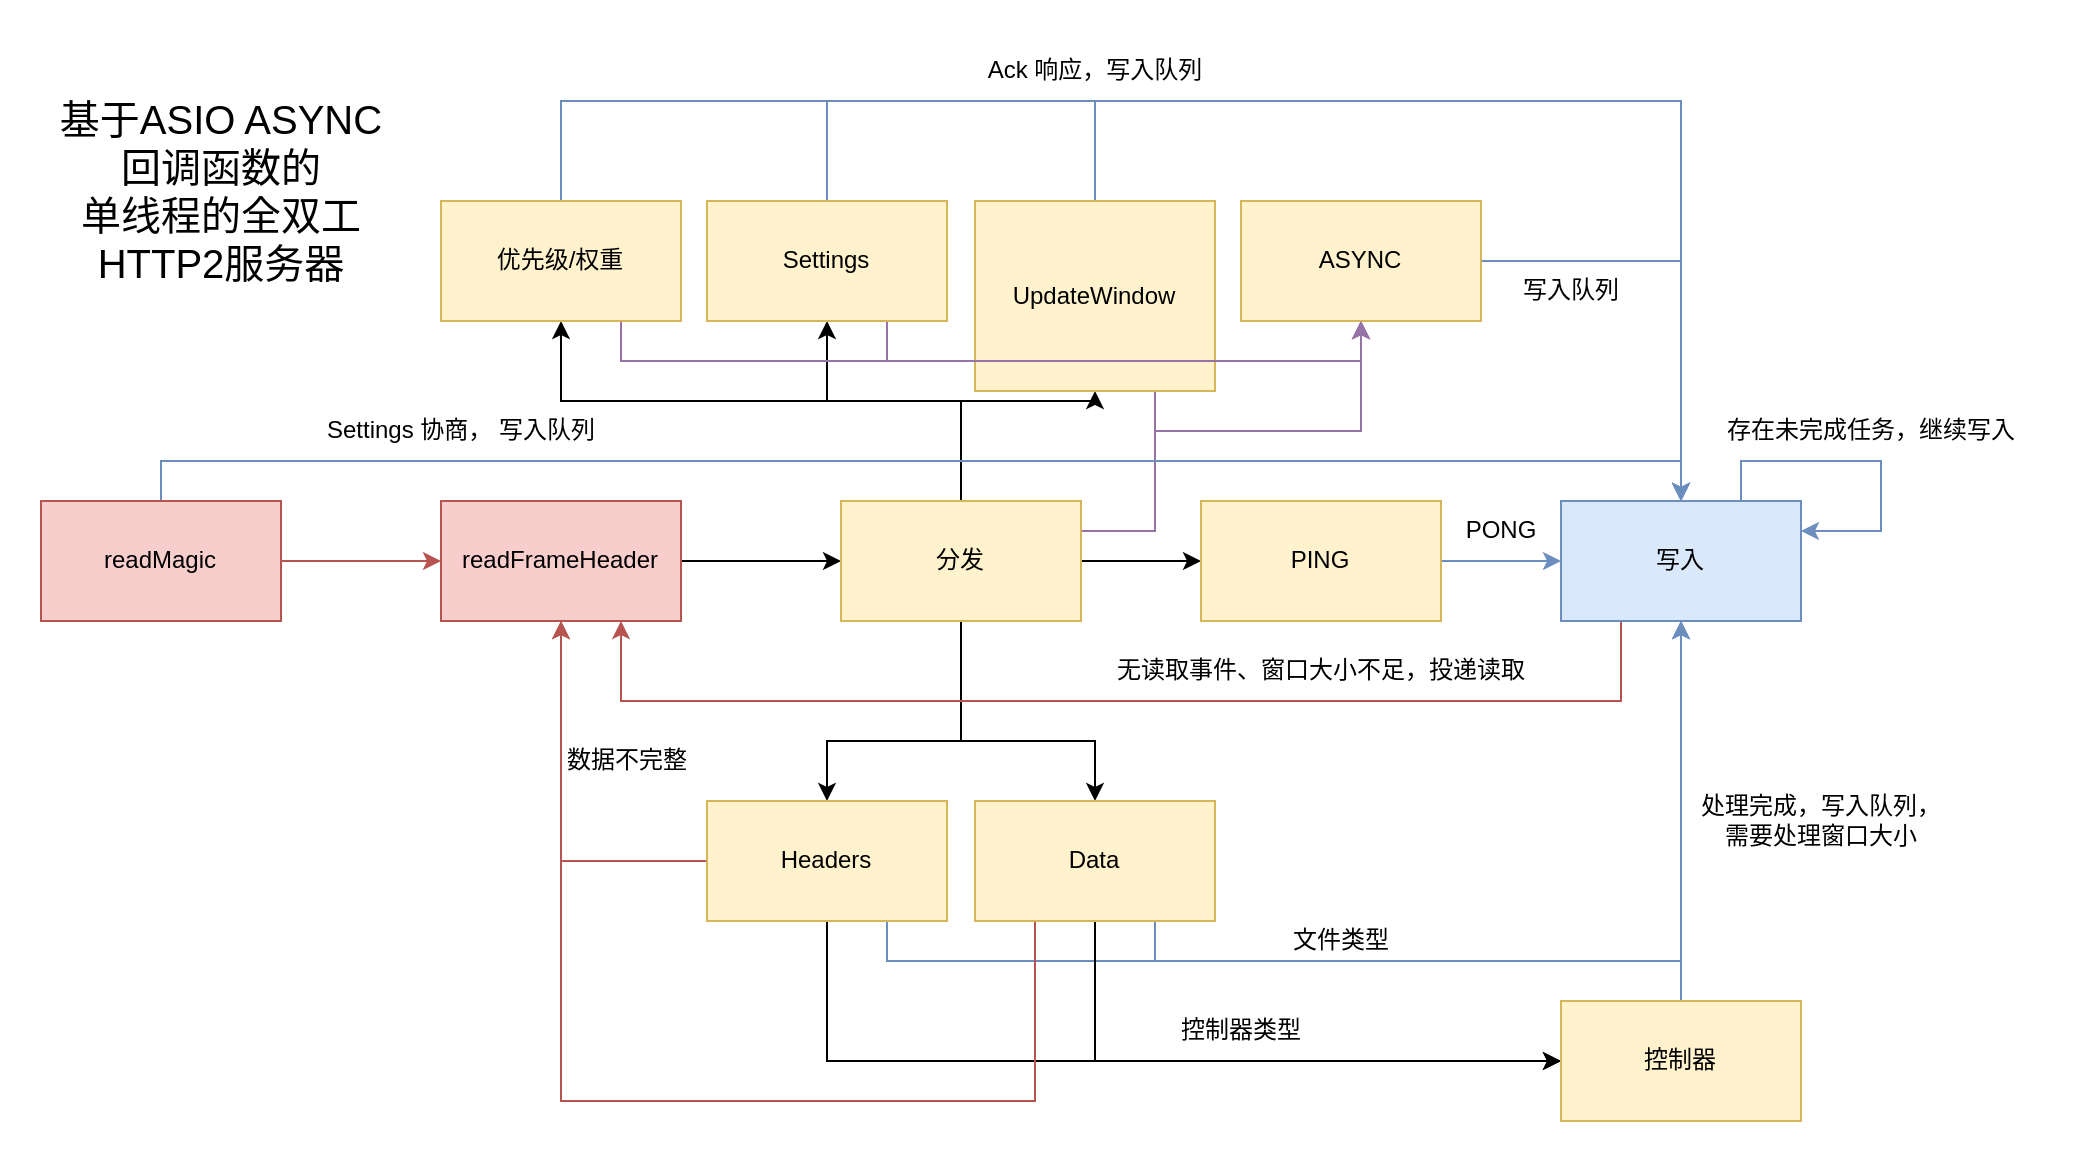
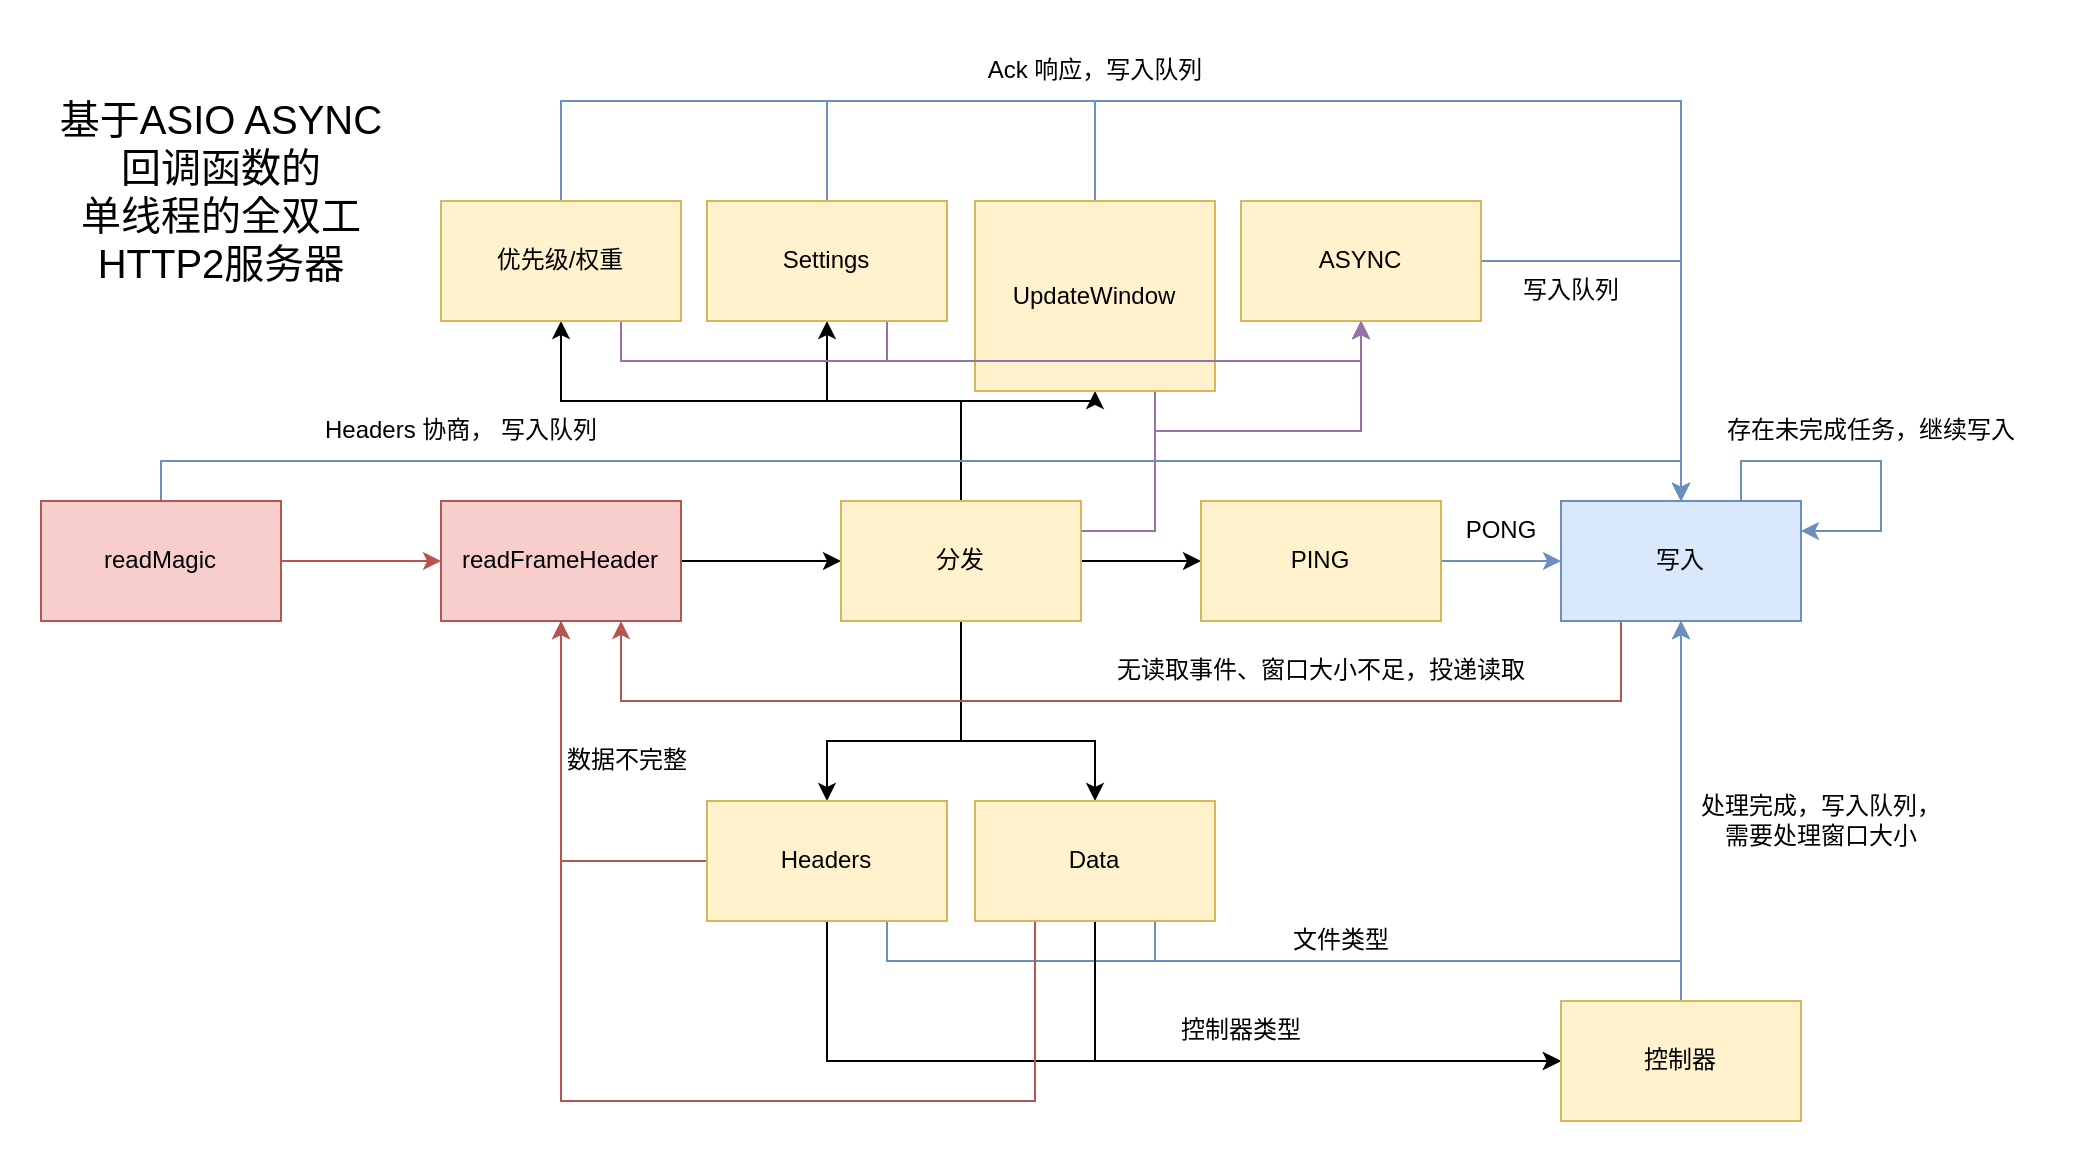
node "Settings 协商， 写入队列": label "Settings 协商， 写入队列" -> "Headers 协商， 写入队列"
